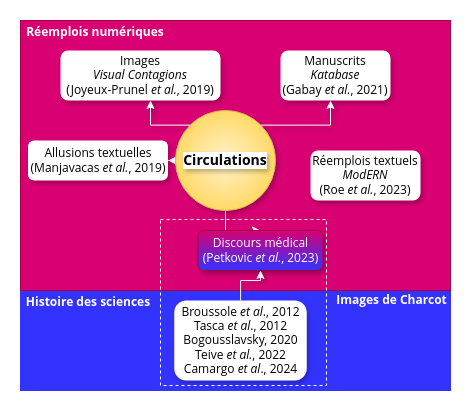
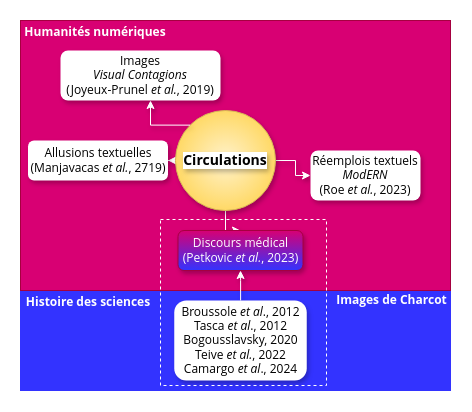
node "Réemplois numériques": label "Réemplois numériques" -> "Humanités numériques"
node "Manuscrits Katabase (Gabay et al., 2021)": removed
edge "Circulations" -> "Manuscrits Katabase (Gabay et al., 2021)": removed
node "Allusions textuelles (Manjavacas et al., 2019)": label "Allusions textuelles (Manjavacas et al., 2019)" -> "Allusions textuelles (Manjavacas et al., 2719)"
edge "Circulations" -> "Réemplois textuels ModERN (Roe et al., 2023)": added
node "Discours médical (Petkovic et al., 2023)": moved (261, 251) -> (241, 251)
